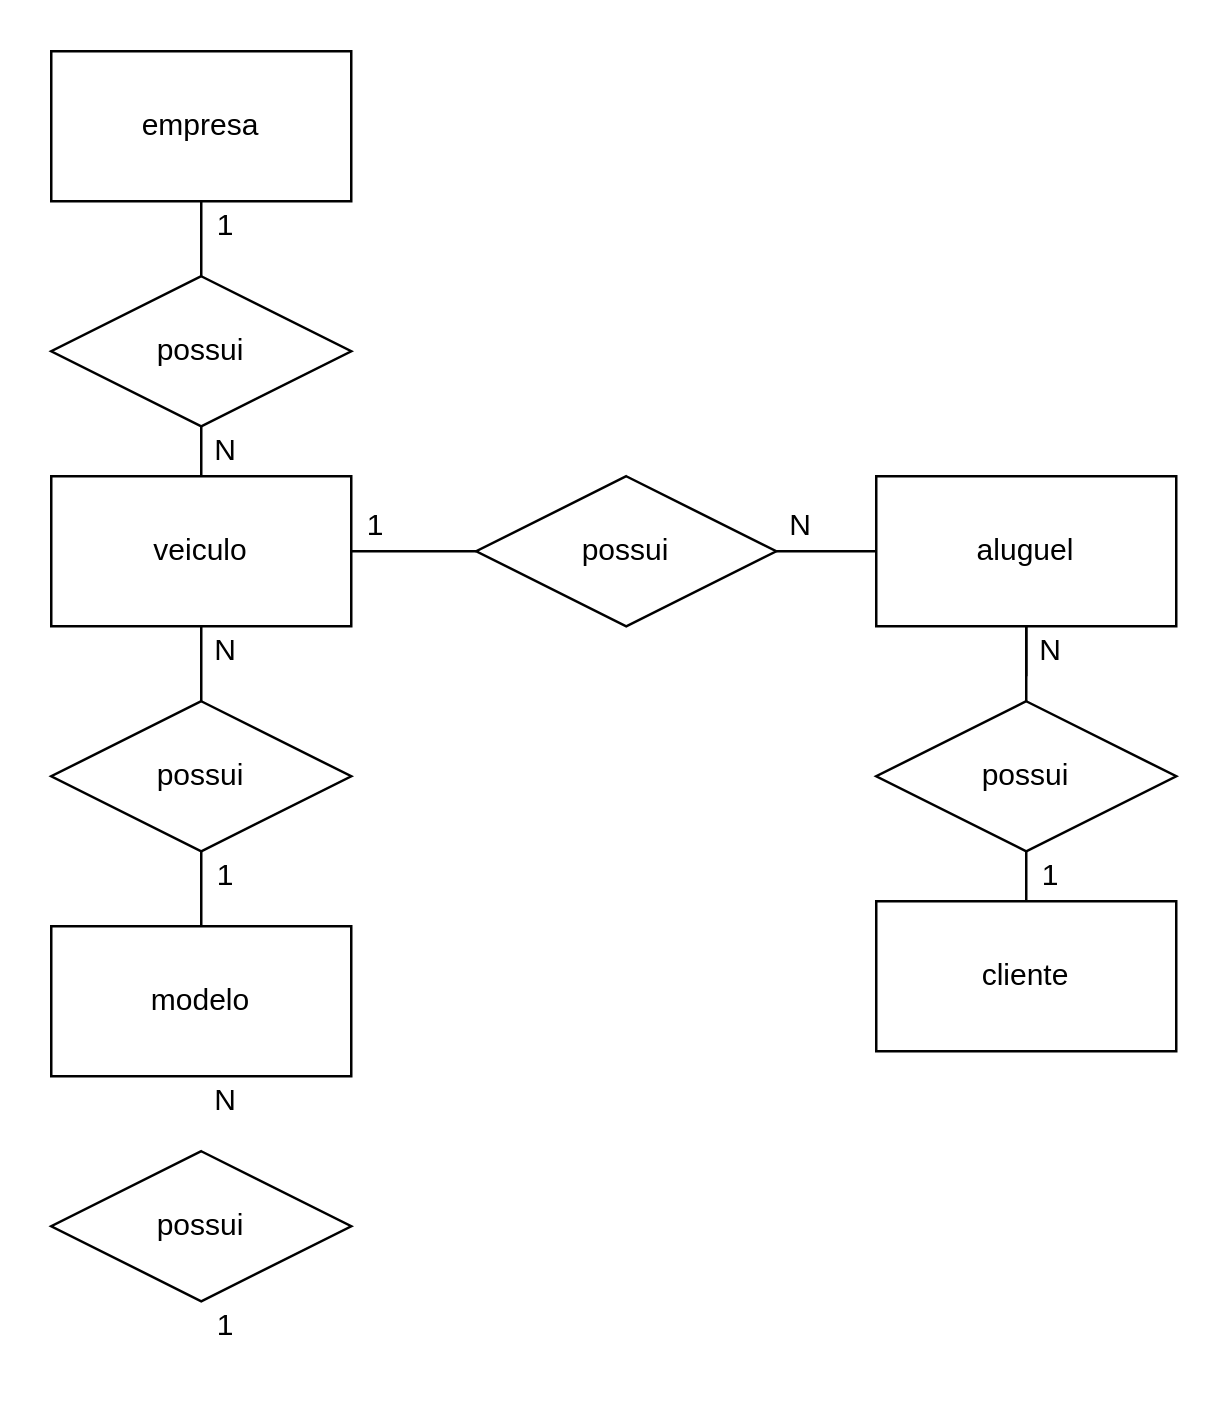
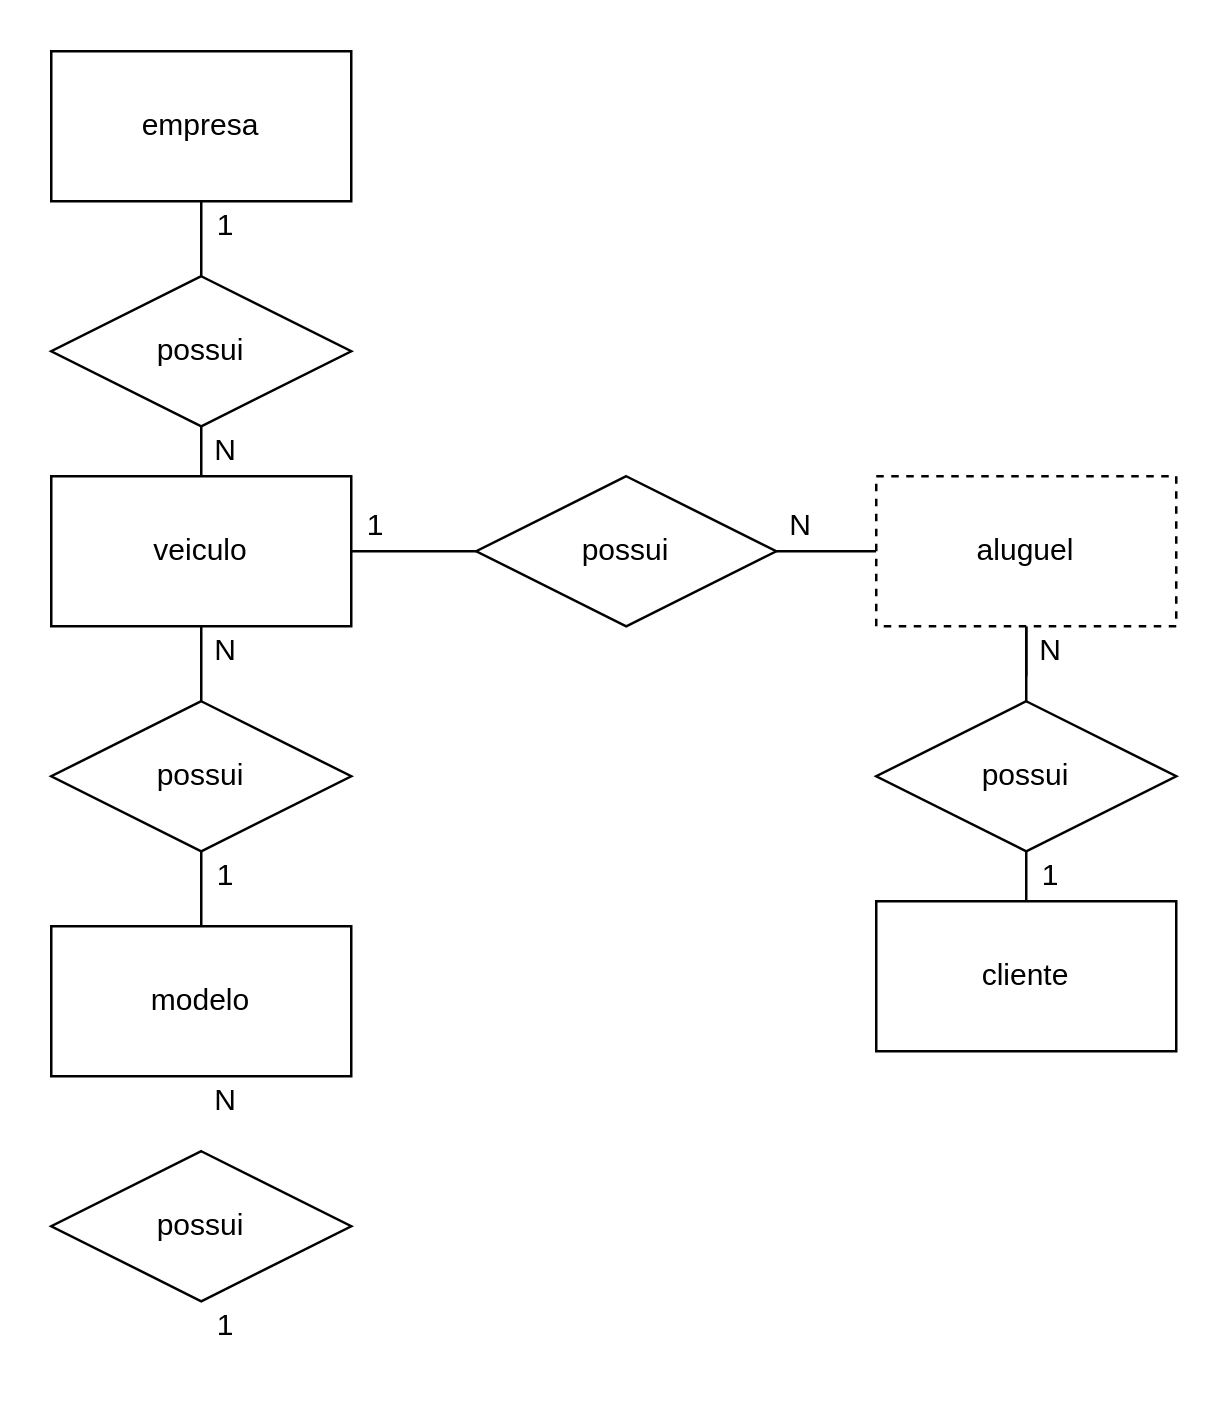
node "aluguel": style solid -> dashed
